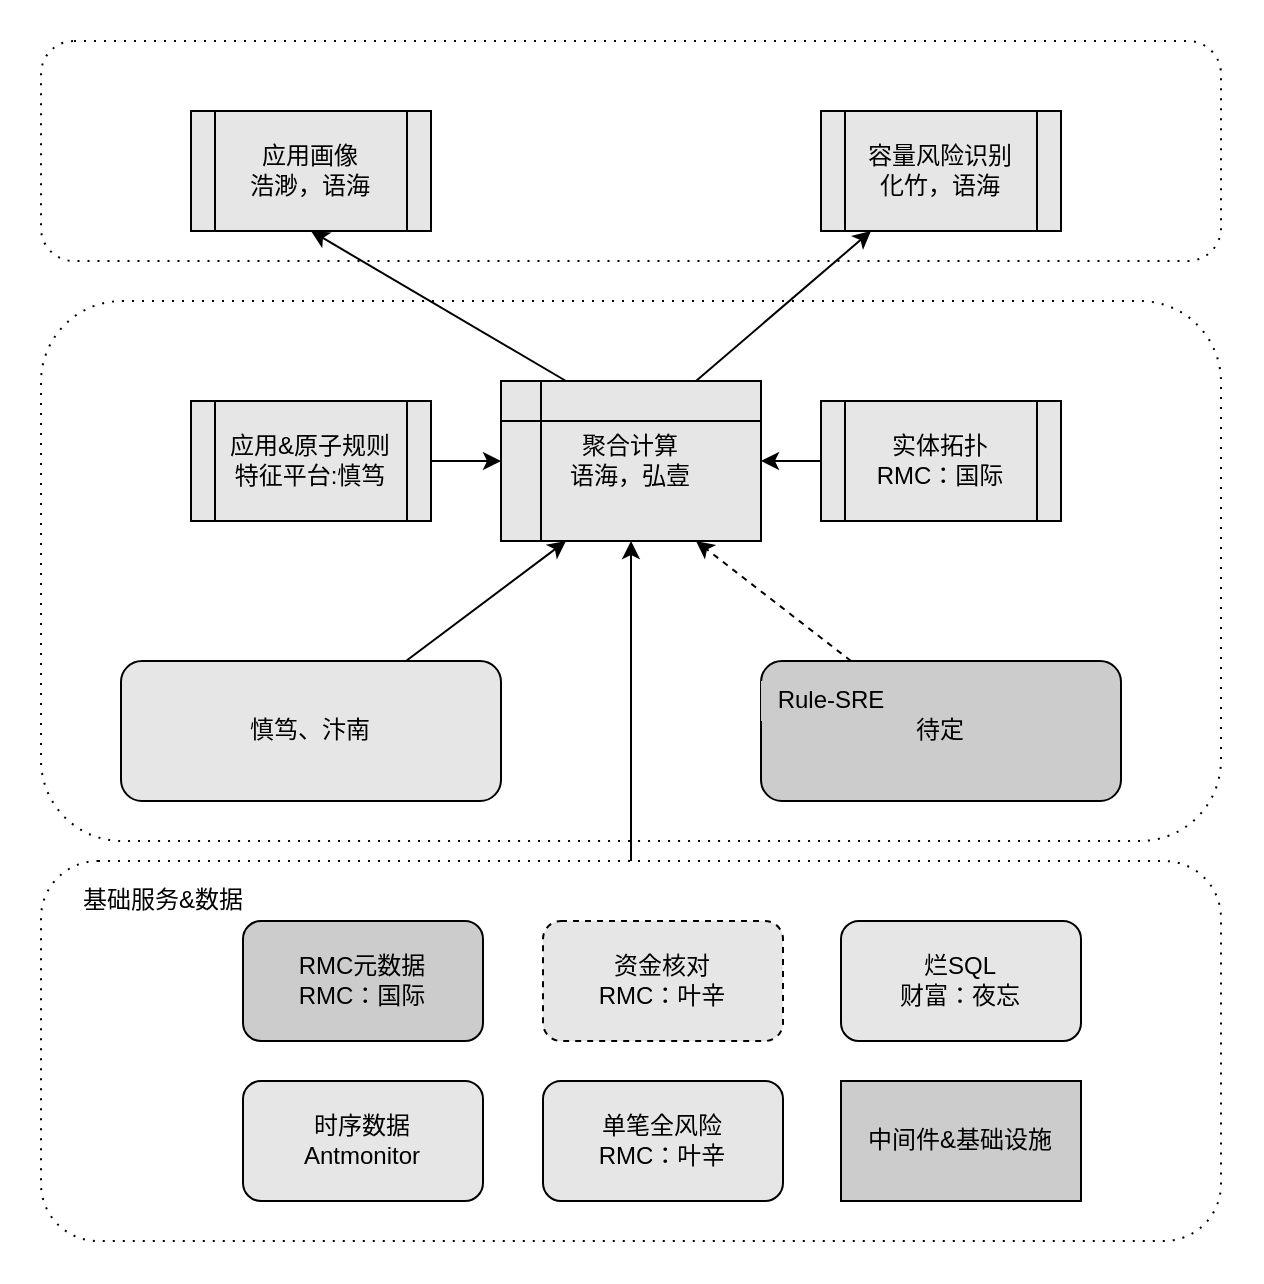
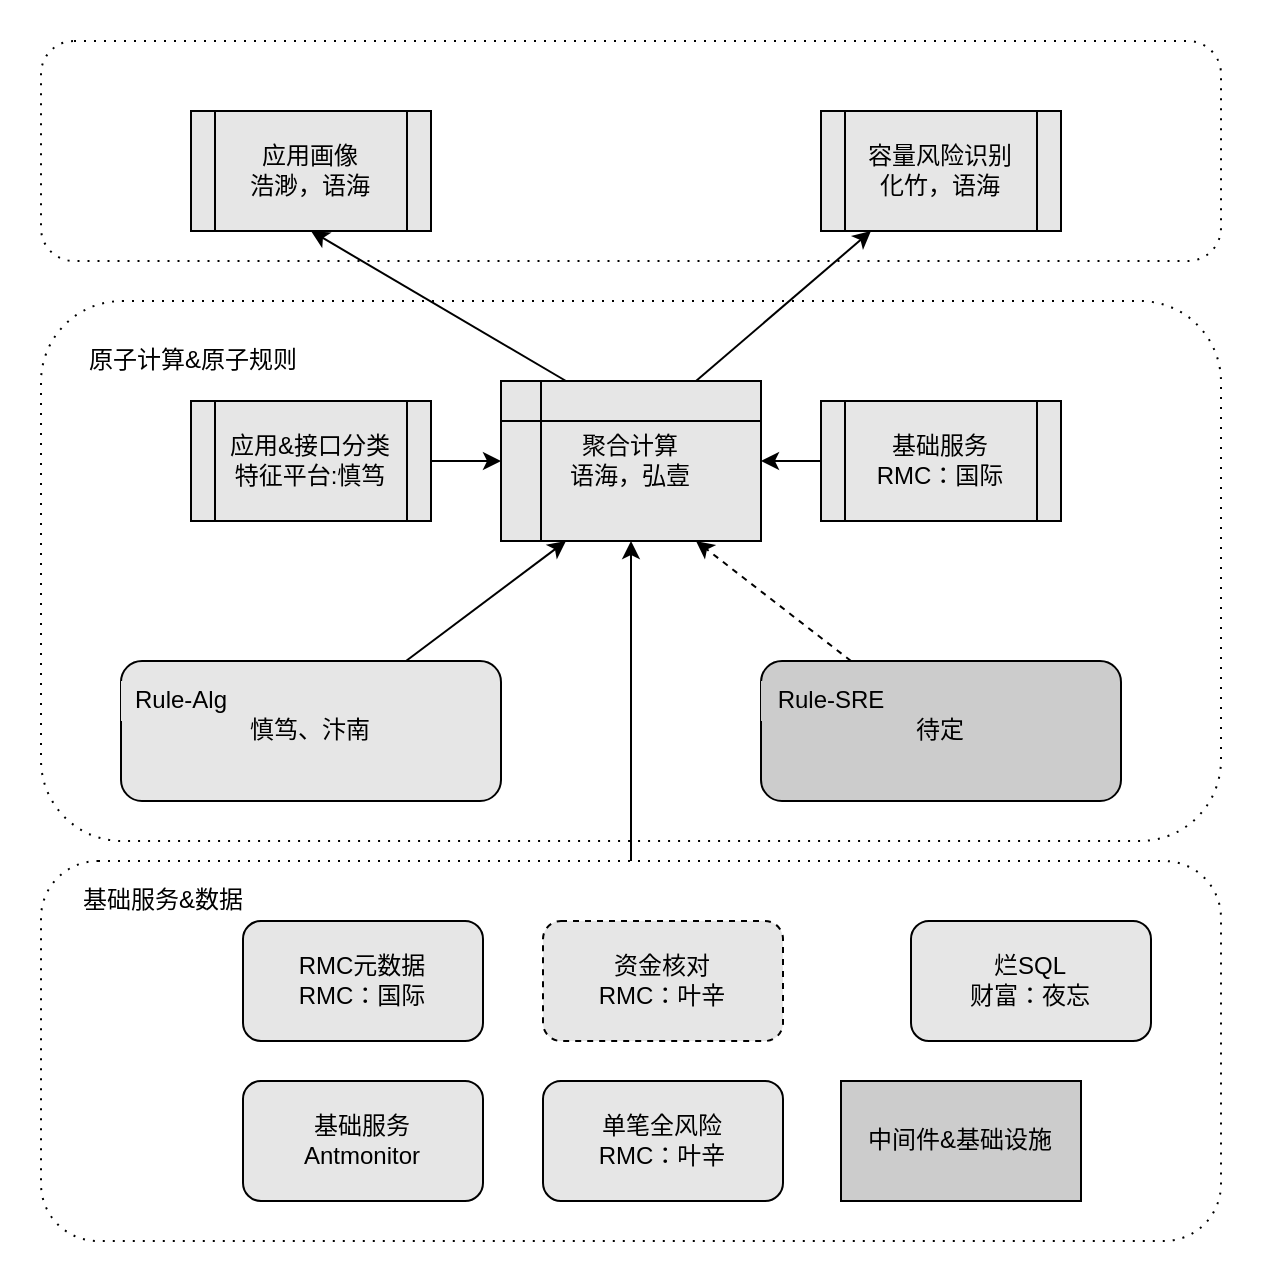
node "原子计算&原子规则": added
node "应用&原子规则 特征平台:慎笃": label "应用&原子规则 特征平台:慎笃" -> "应用&接口分类 特征平台:慎笃"
node "实体拓扑 RMC：国际": label "实体拓扑 RMC：国际" -> "基础服务 RMC：国际"
node "Rule-Alg": added
node "RMC元数据 RMC：国际": fillcolor #cccccc -> #e6e6e6
node "烂SQL 财富：夜忘": moved (961, 981) -> (1031, 981)
node "时序数据 Antmonitor": label "时序数据 Antmonitor" -> "基础服务 Antmonitor"
